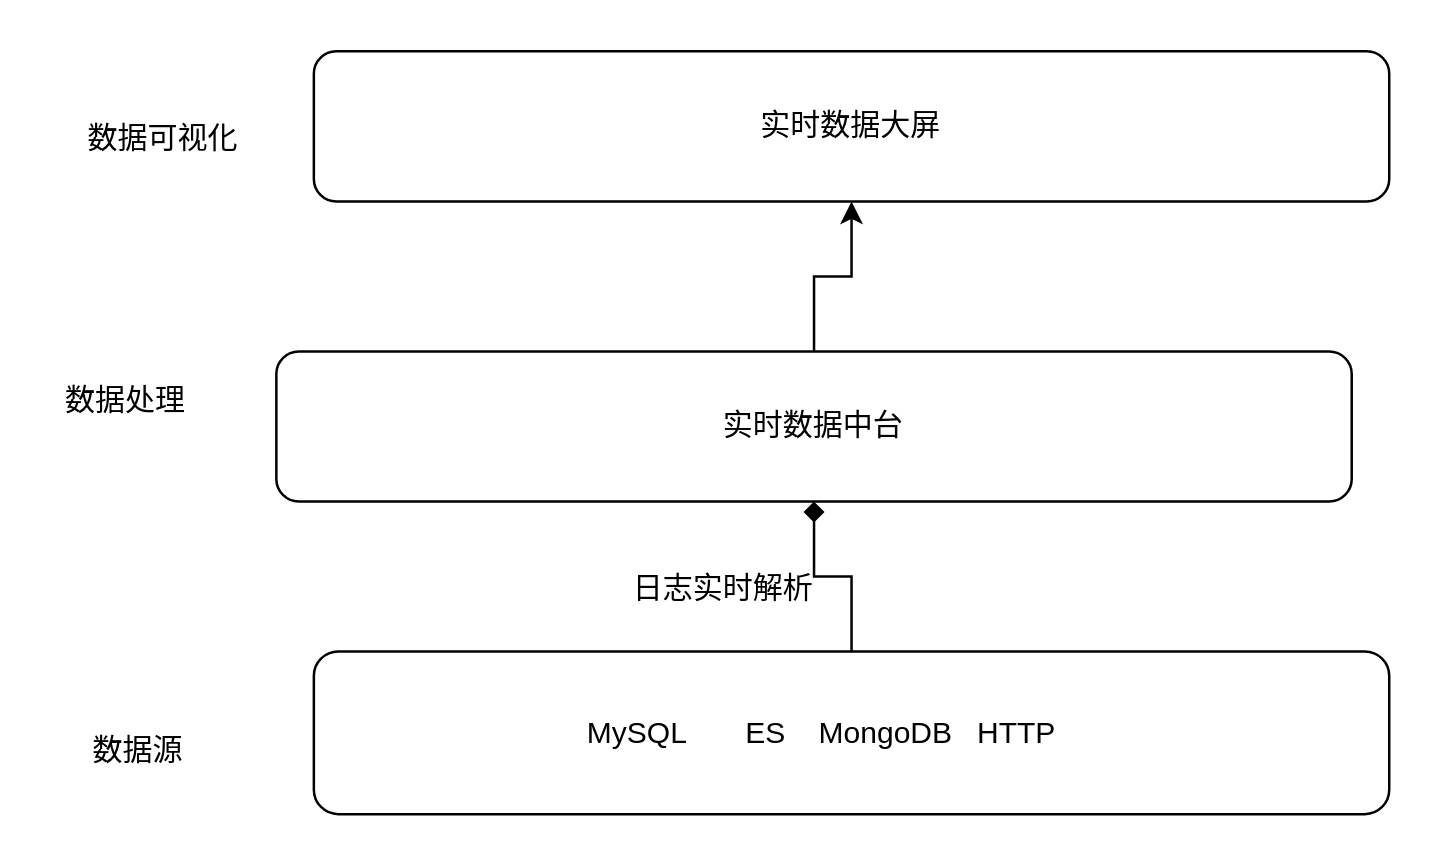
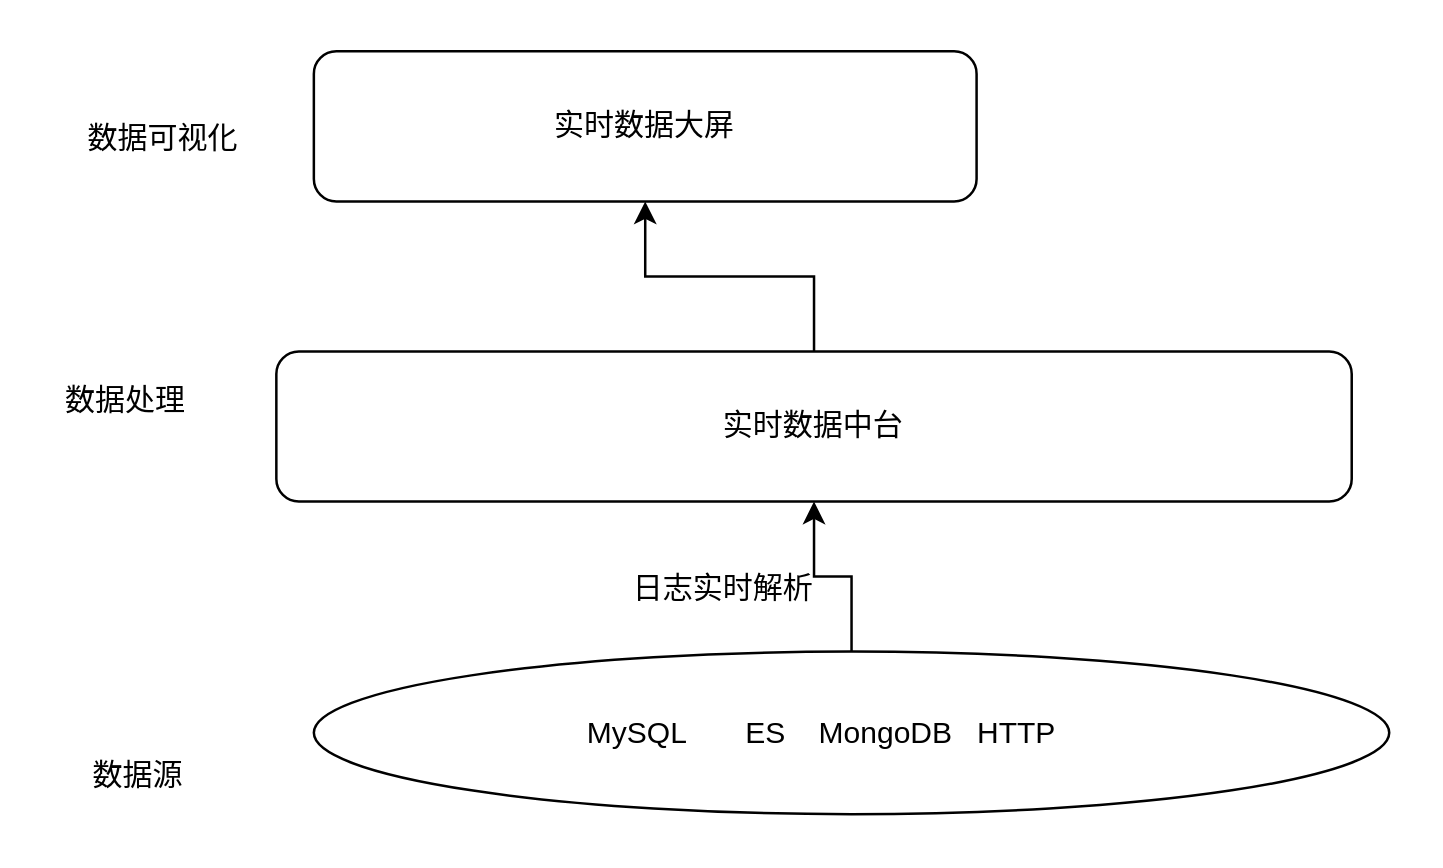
node "实时数据大屏": size 1075x150 -> 663x150
edge "MySQL ES MongoDB HTTP" -> "实时数据中台": arrowhead diamond -> classic
node "MySQL ES MongoDB HTTP": shape rounded rectangle -> ellipse
node "数据源": moved (139, 751) -> (139, 776)
